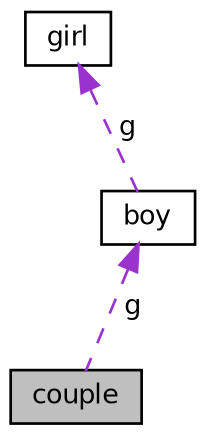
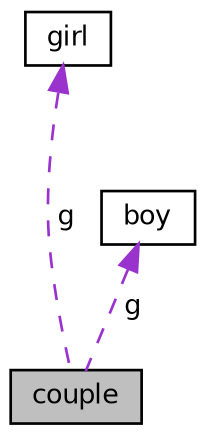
edge "boy" -> "girl": now "couple" -> "girl"
